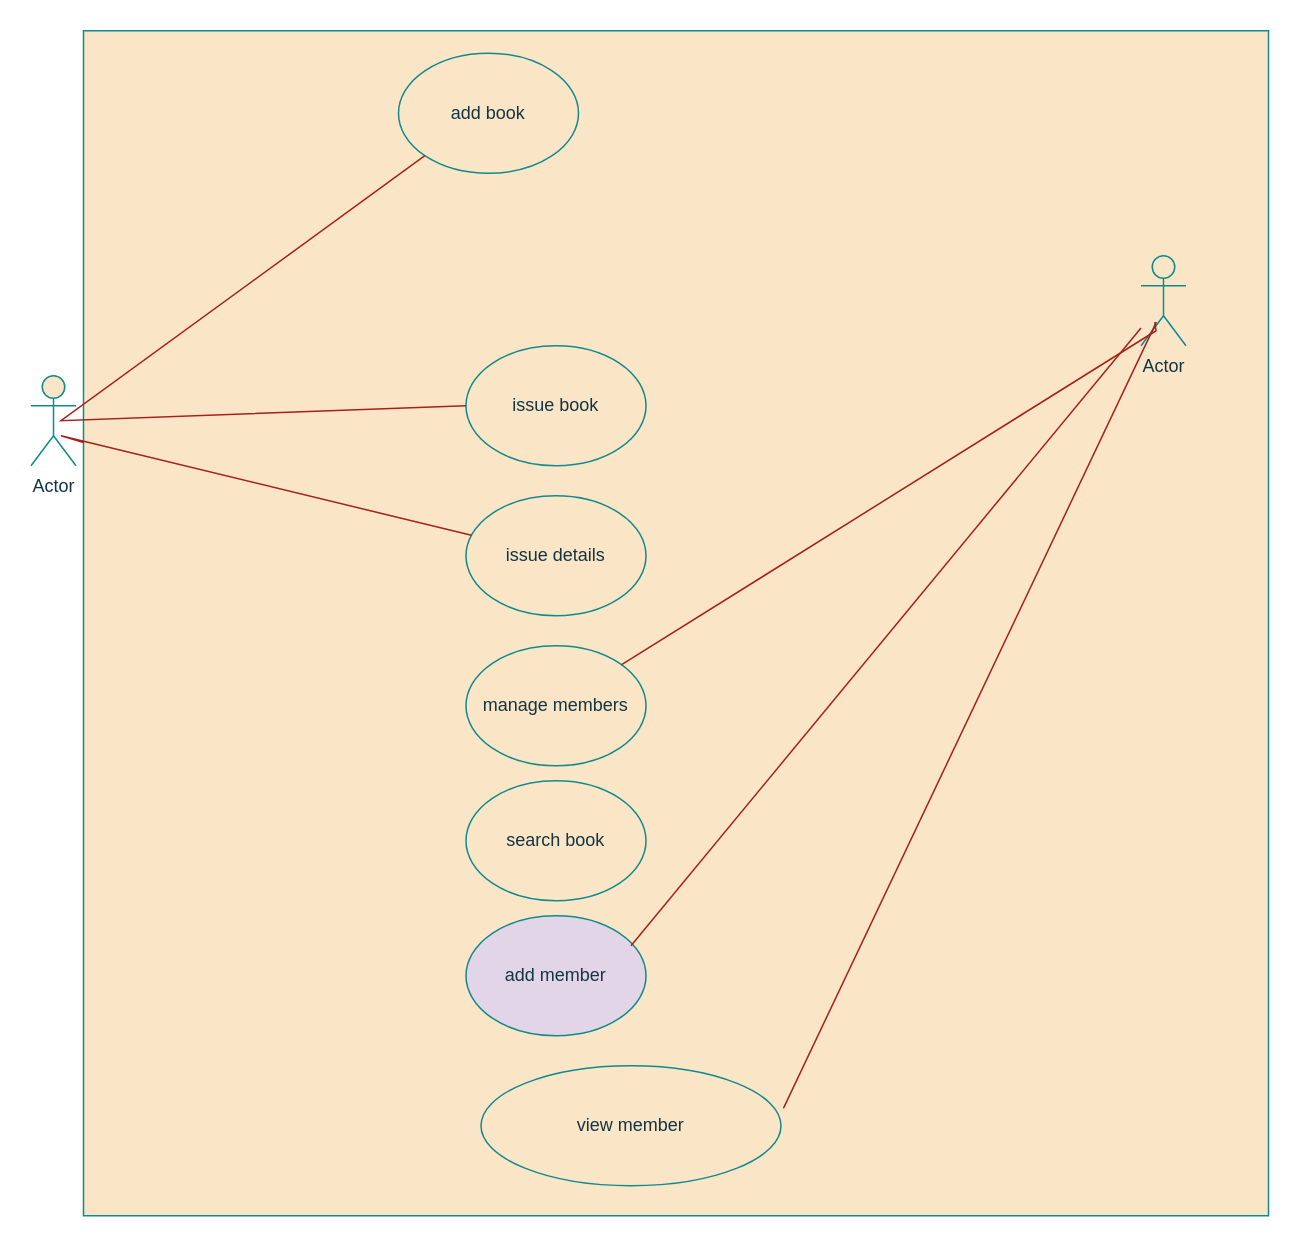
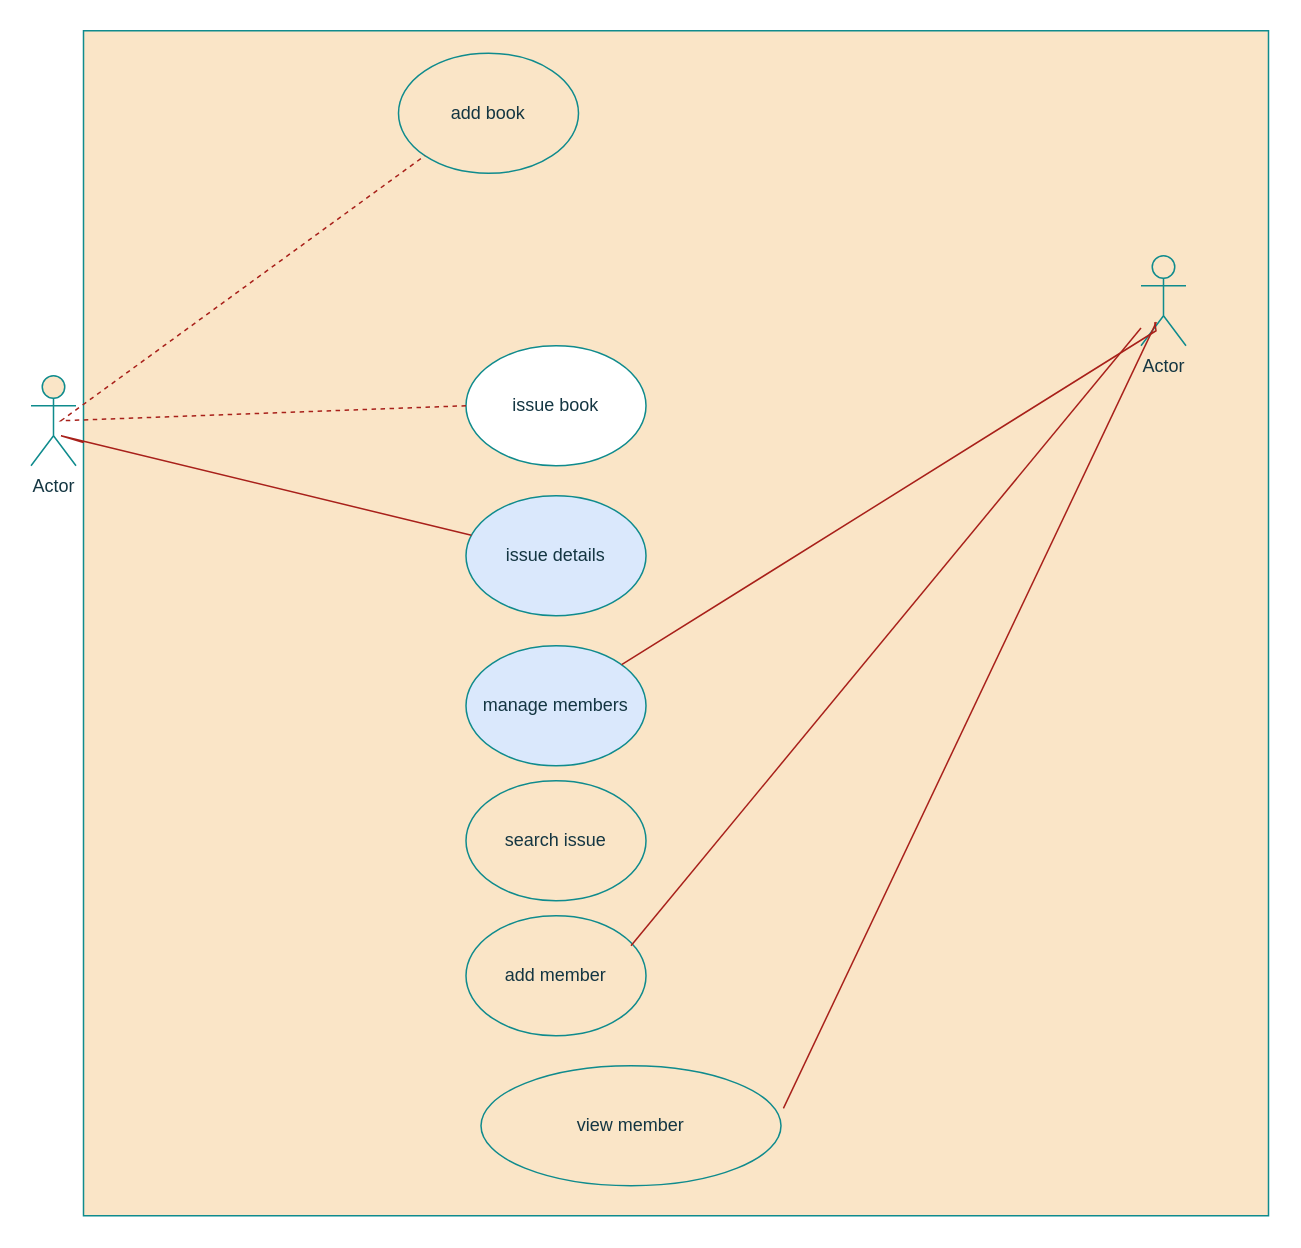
edge "add book" -- "issue book": style solid -> dashed
node "issue book": fillcolor #fae5c7 -> #ffffff
node "issue details": fillcolor #fae5c7 -> #dae8fc
node "manage members": fillcolor #fae5c7 -> #dae8fc
node "search book": label "search book" -> "search issue"
node "add member": fillcolor #e1d5e7 -> #fae5c7
